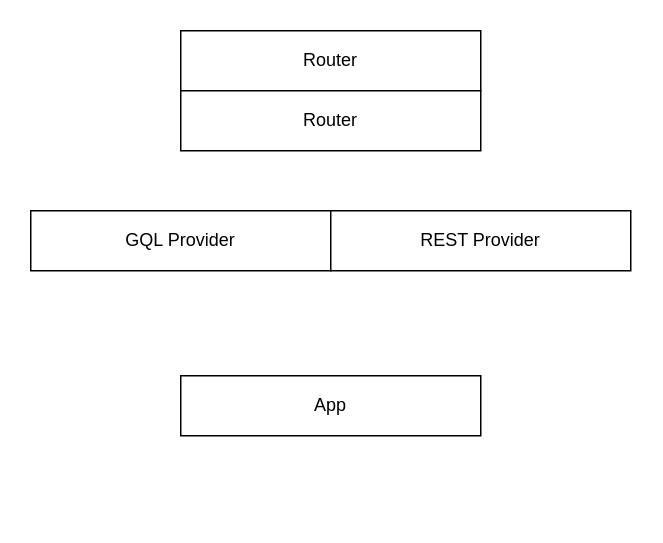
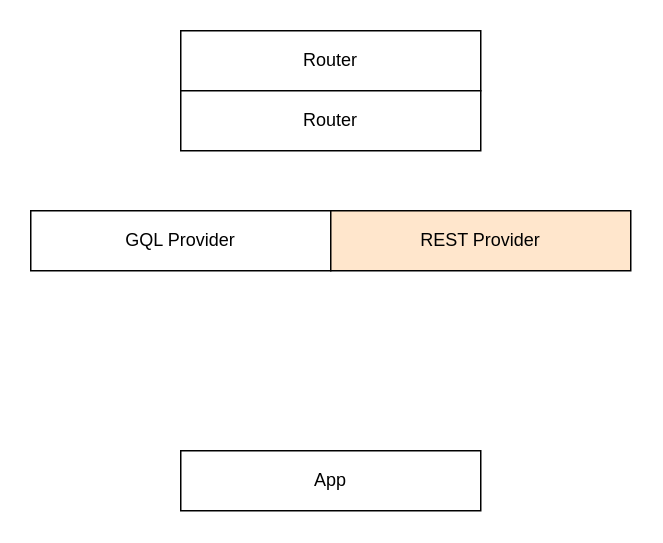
node "REST Provider": fillcolor #ffffff -> #ffe6cc
node "App": moved (331, 406) -> (331, 481)
